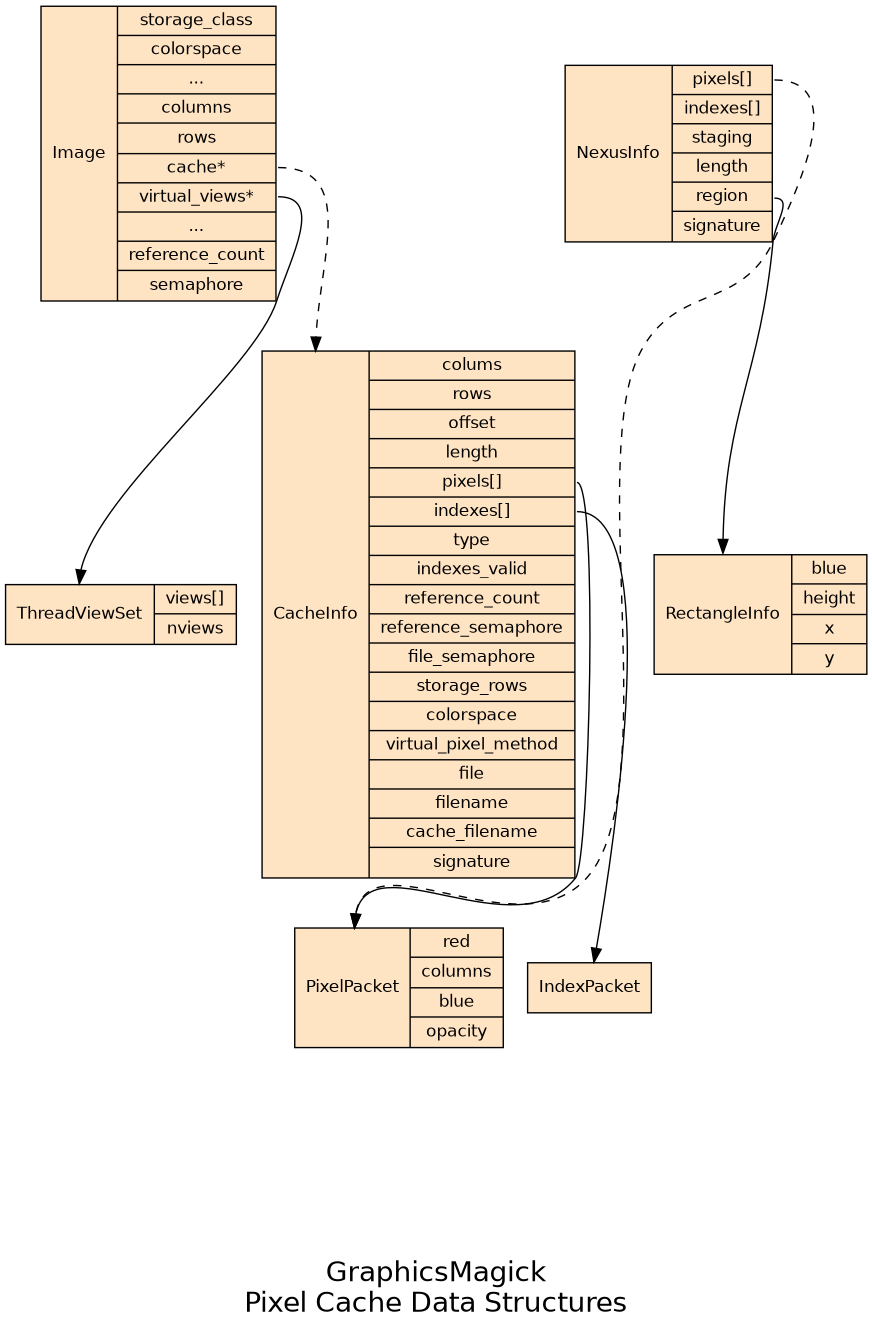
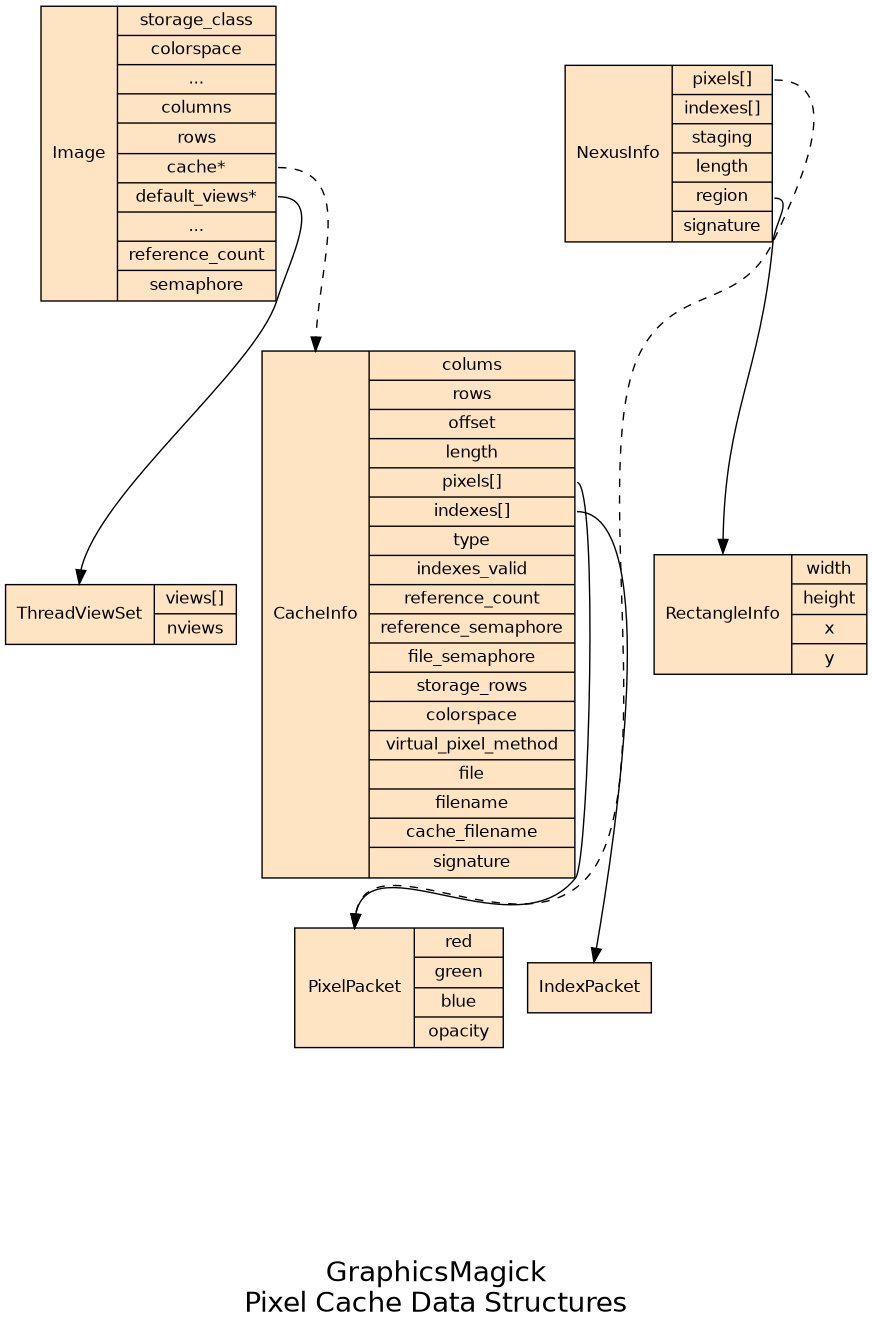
node "Image": text "virtual_views*" -> "default_views*"
node "RectangleInfo": text "blue" -> "width"
node "PixelPacket": text "columns" -> "green"
